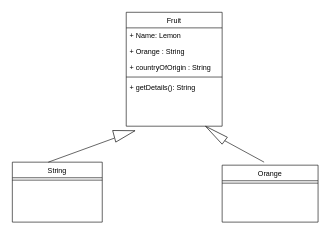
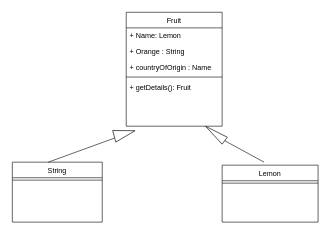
node "+ countryOfOrigin : String": label "+ countryOfOrigin : String" -> "+ countryOfOrigin : Name"
node "+ getDetails(): String": label "+ getDetails(): String" -> "+ getDetails(): Fruit"
node "Orange": label "Orange" -> "Lemon"
